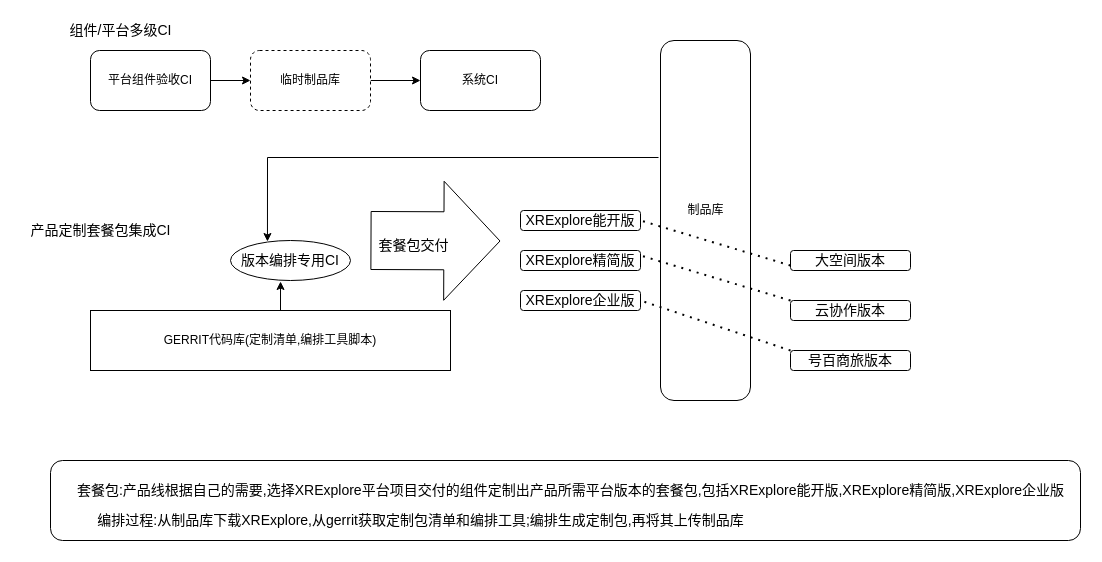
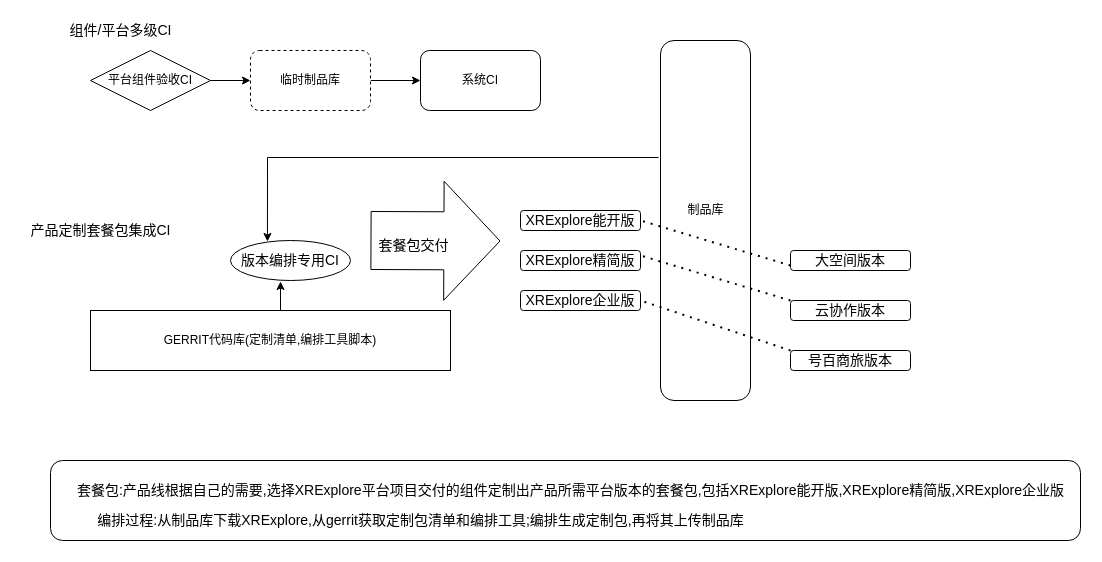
node "平台组件验收CI": shape rounded rectangle -> diamond
